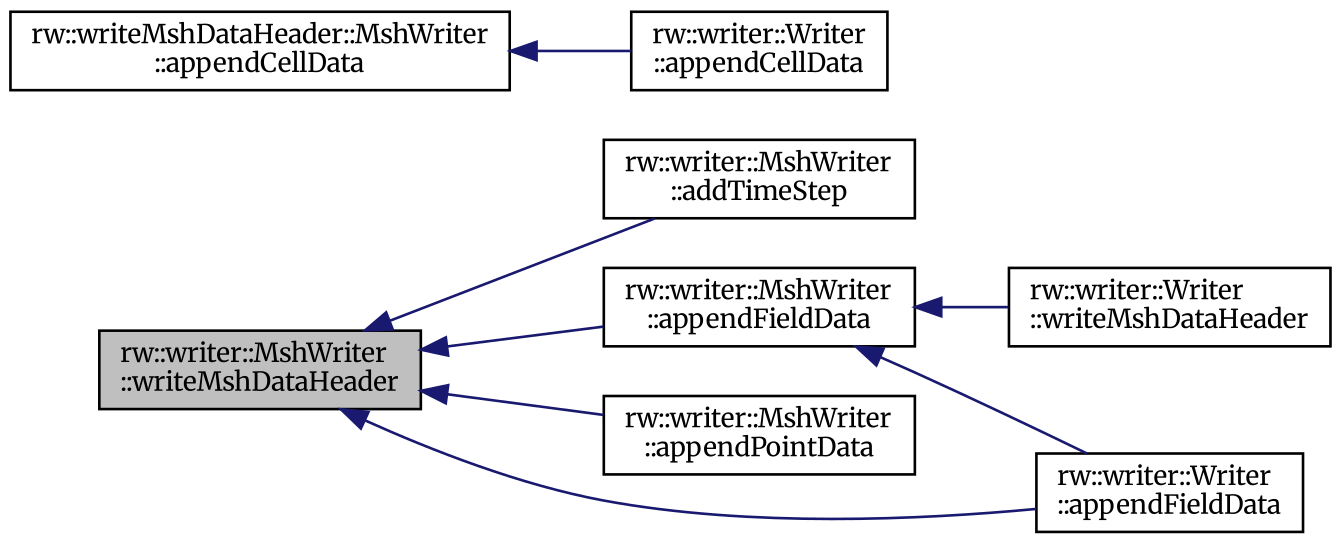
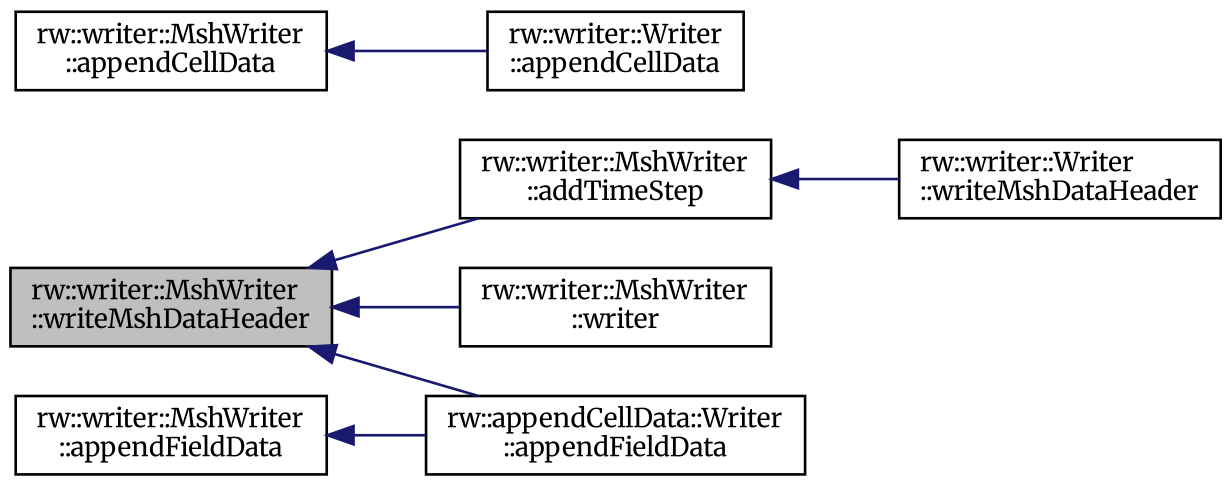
node "rw::writeMshDataHeader::MshWriter ::appendCellData": label "rw::writeMshDataHeader::MshWriter ::appendCellData" -> "rw::writer::MshWriter ::appendCellData"
edge "rw::writer::Writer ::writeMshDataHeader" -> "rw::writer::MshWriter ::appendFieldData": now "rw::writer::Writer ::writeMshDataHeader" -> "rw::writer::MshWriter ::addTimeStep"
edge "rw::writer::MshWriter ::appendFieldData" -> "rw::writer::MshWriter ::writeMshDataHeader": removed
node "rw::writer::MshWriter ::appendPointData": label "rw::writer::MshWriter ::appendPointData" -> "rw::writer::MshWriter ::writer"
node "rw::writer::Writer ::appendFieldData": label "rw::writer::Writer ::appendFieldData" -> "rw::appendCellData::Writer ::appendFieldData"
